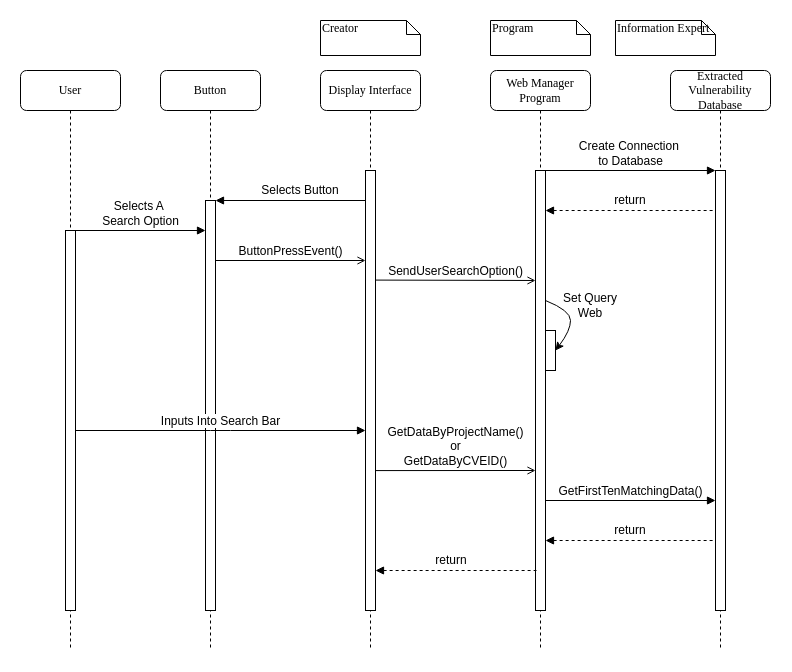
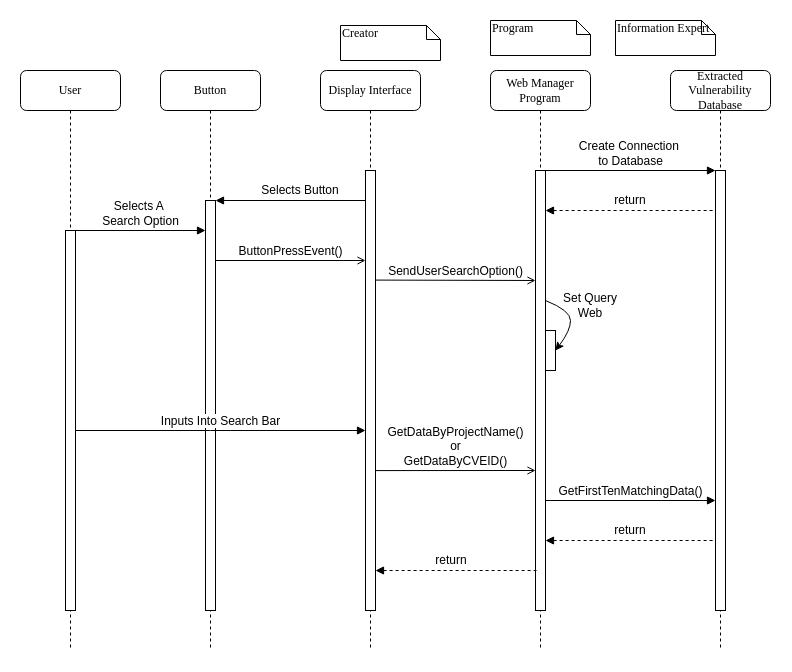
node "Creator": moved (371, 38) -> (391, 43)
